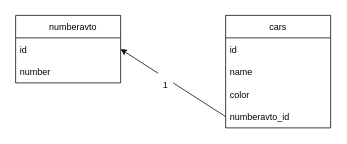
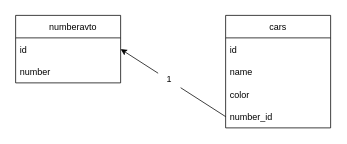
node "1": size 15x34 -> 23x23
node "numberavto_id": label "numberavto_id" -> "number_id"
